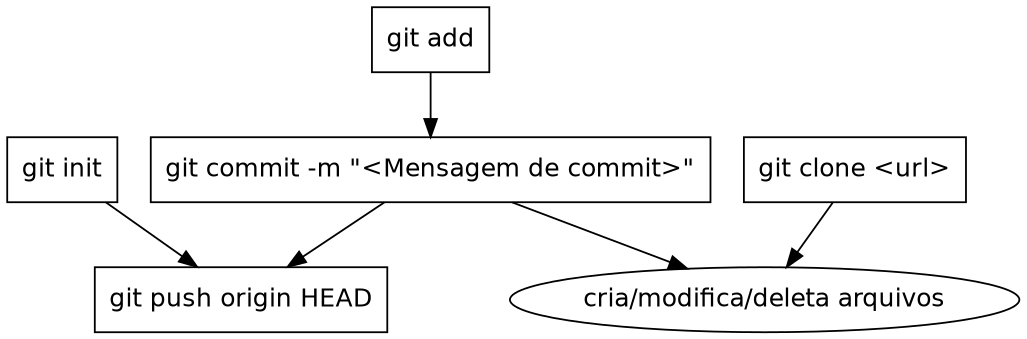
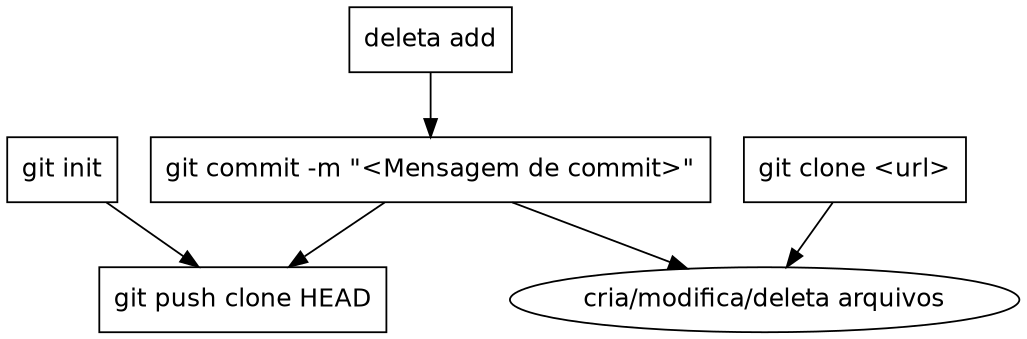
node "git add": label "git add" -> "deleta add"
node "git push origin HEAD": label "git push origin HEAD" -> "git push clone HEAD"
